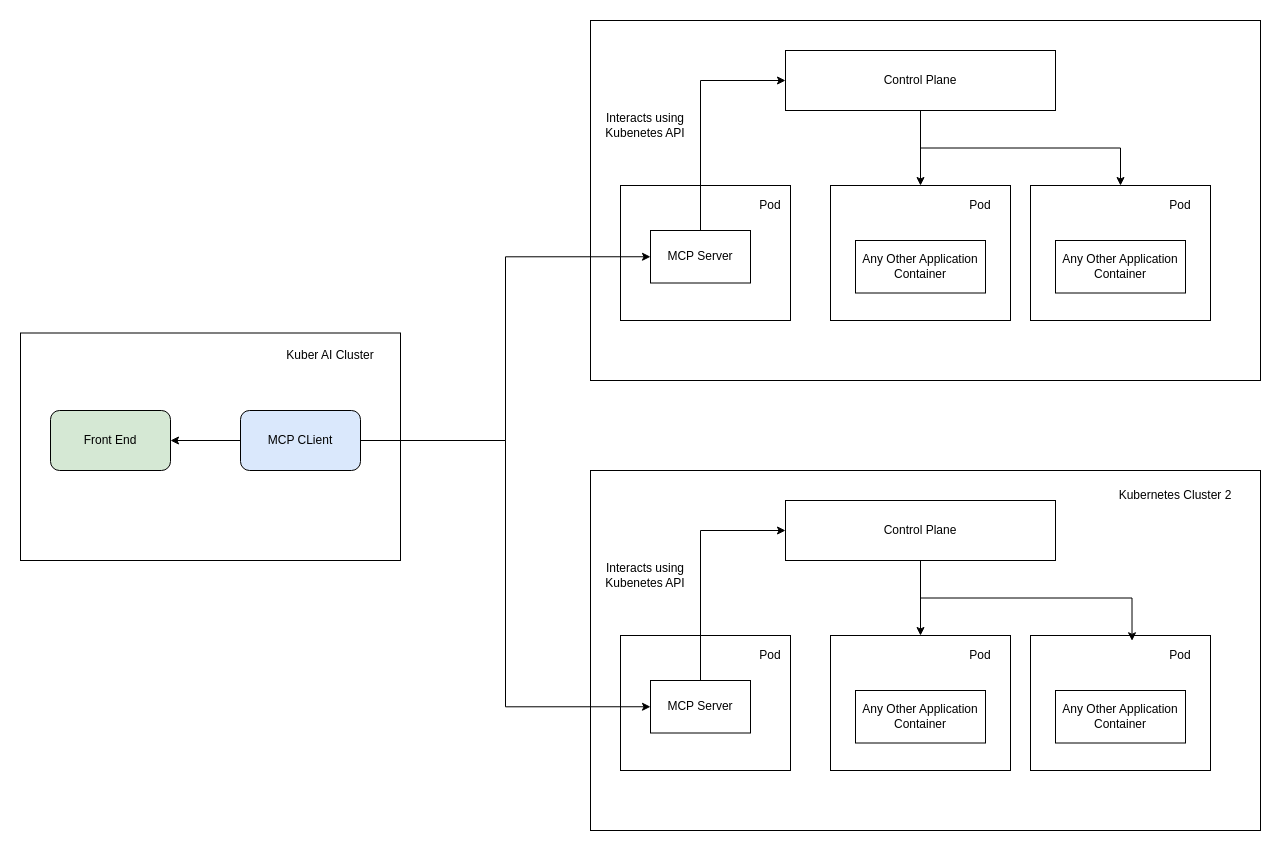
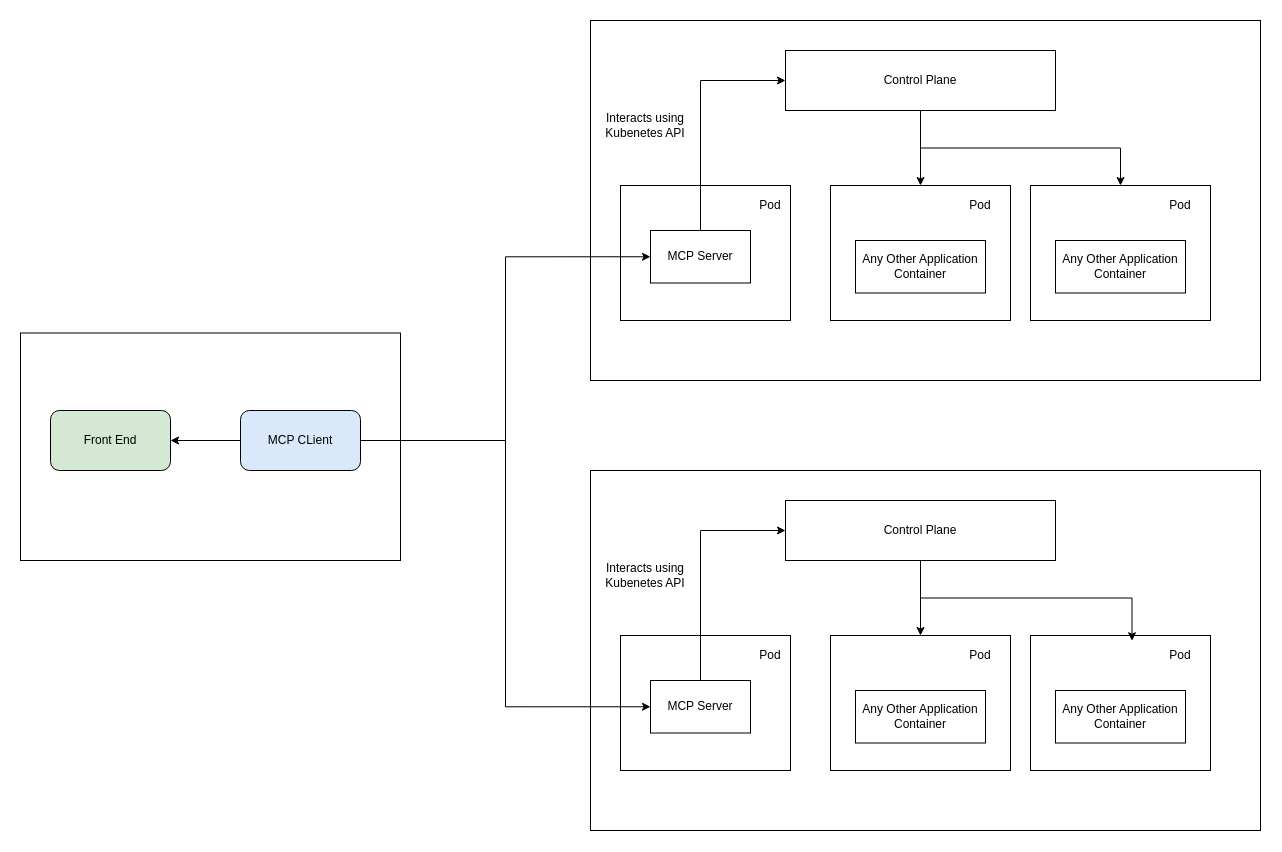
node "Kuber AI Cluster": removed
node "Kubernetes Cluster 2": removed
